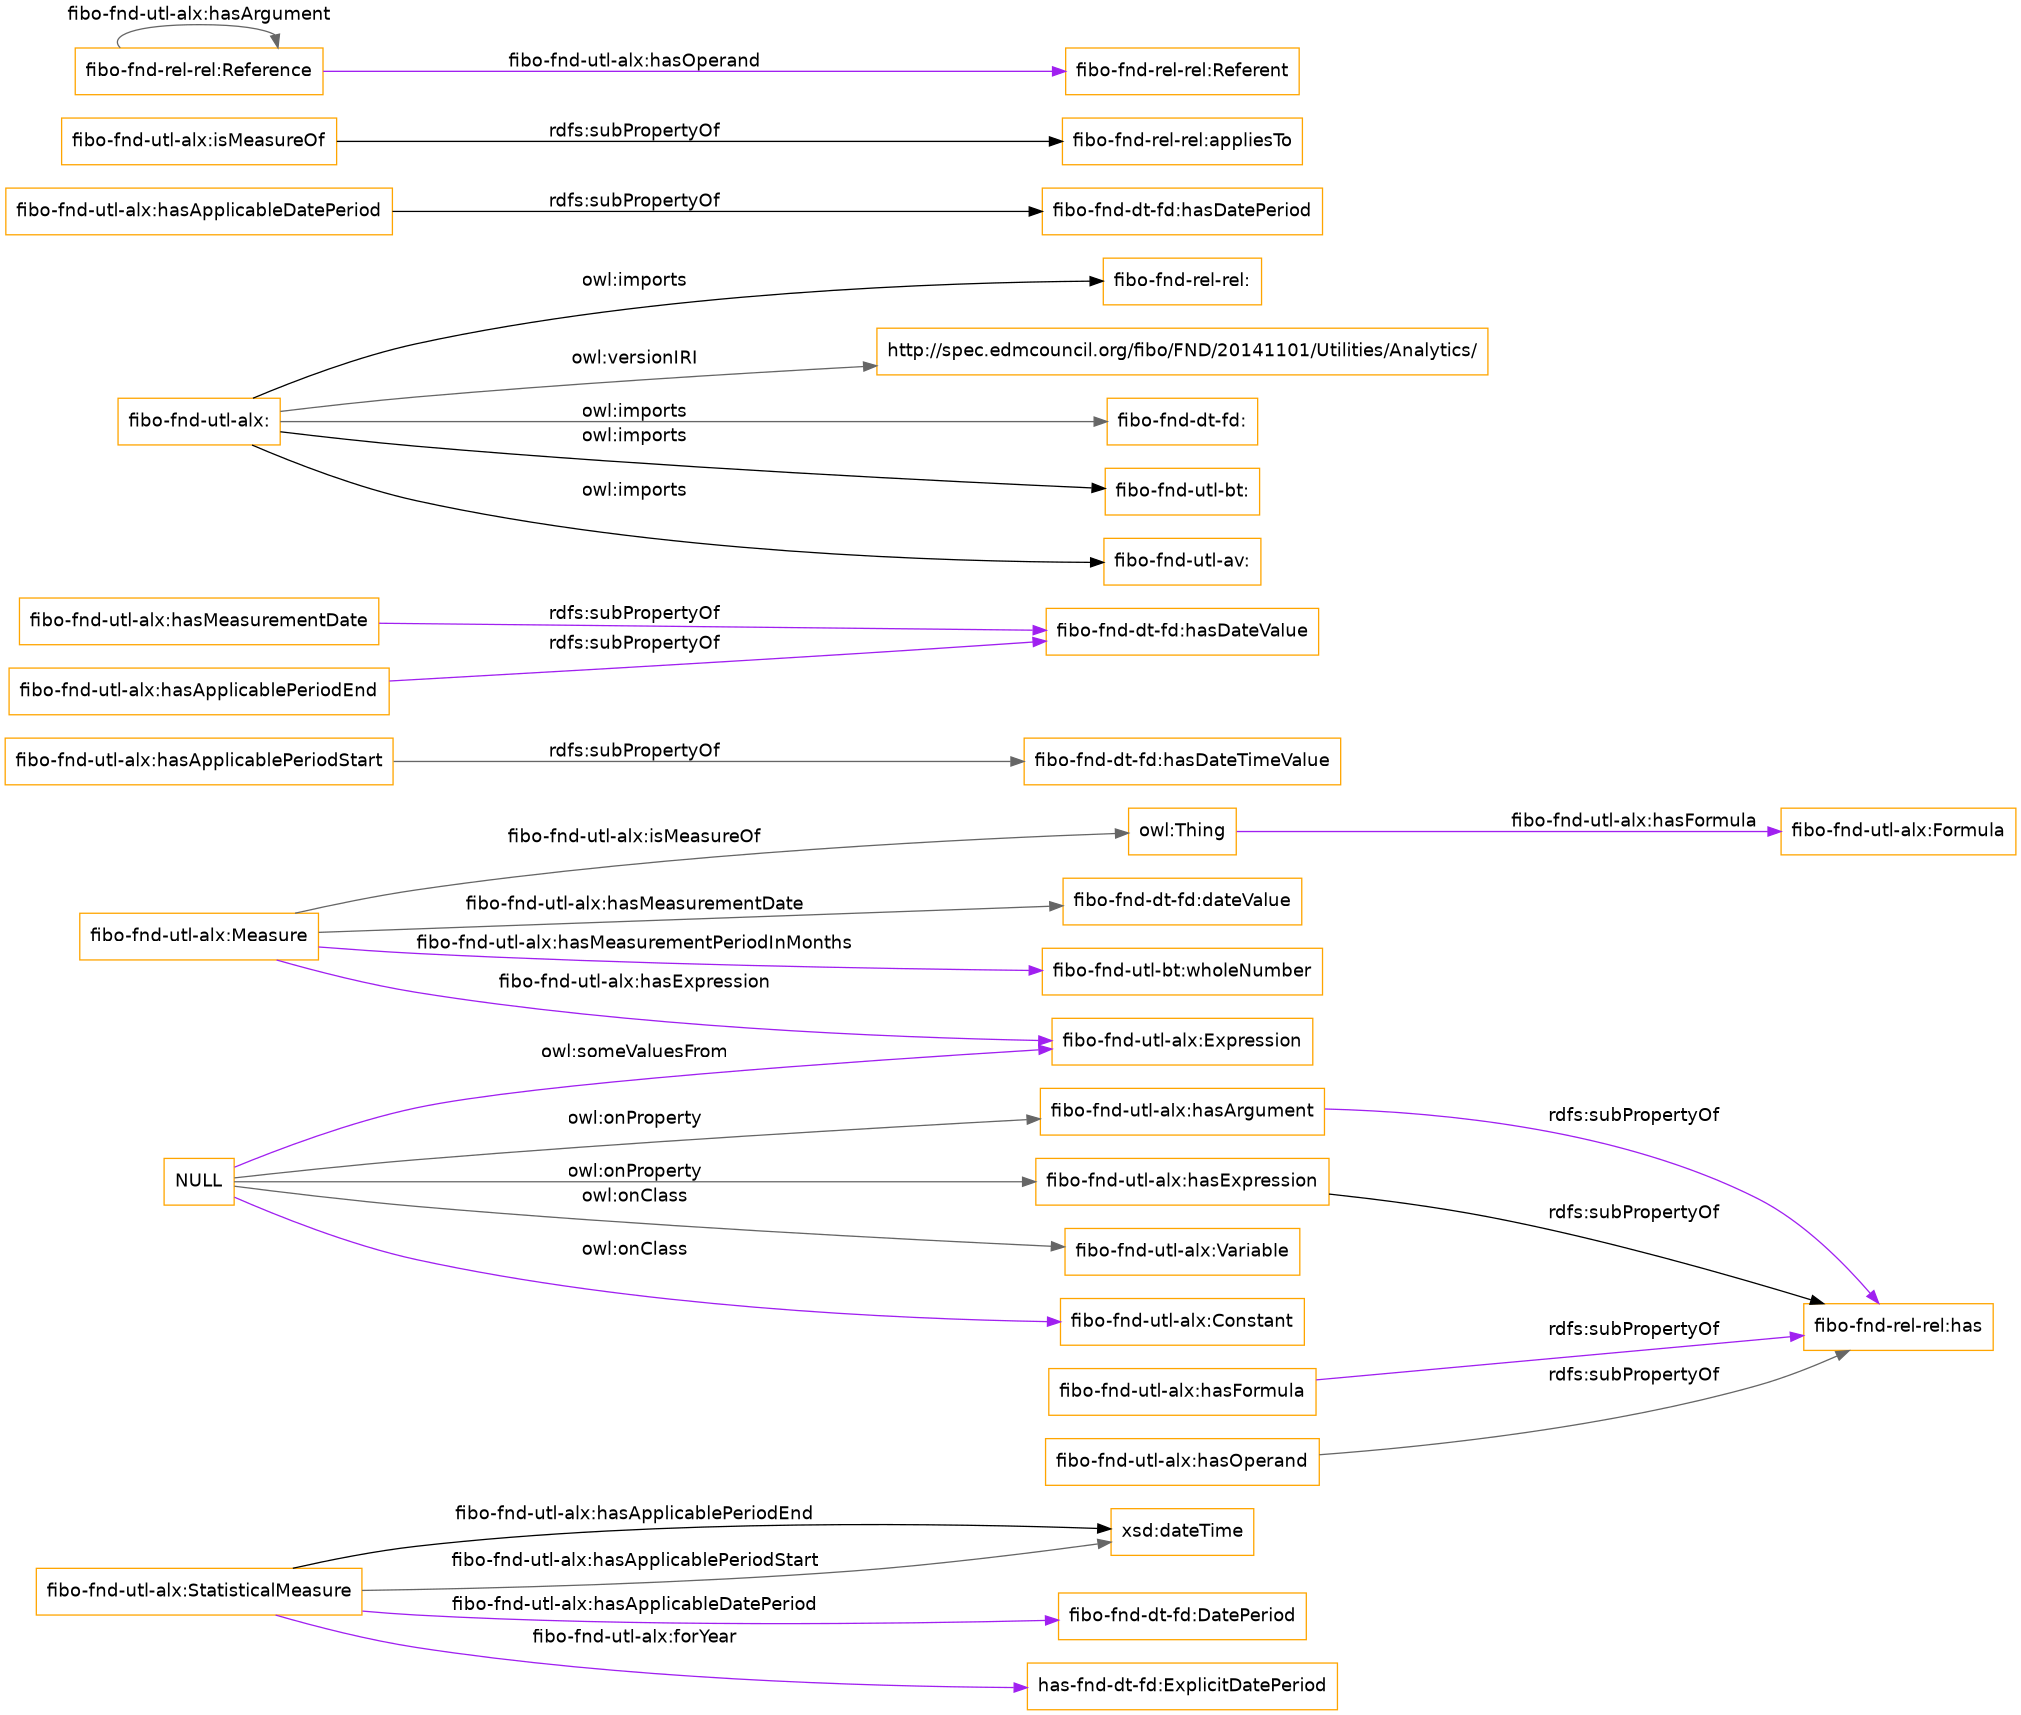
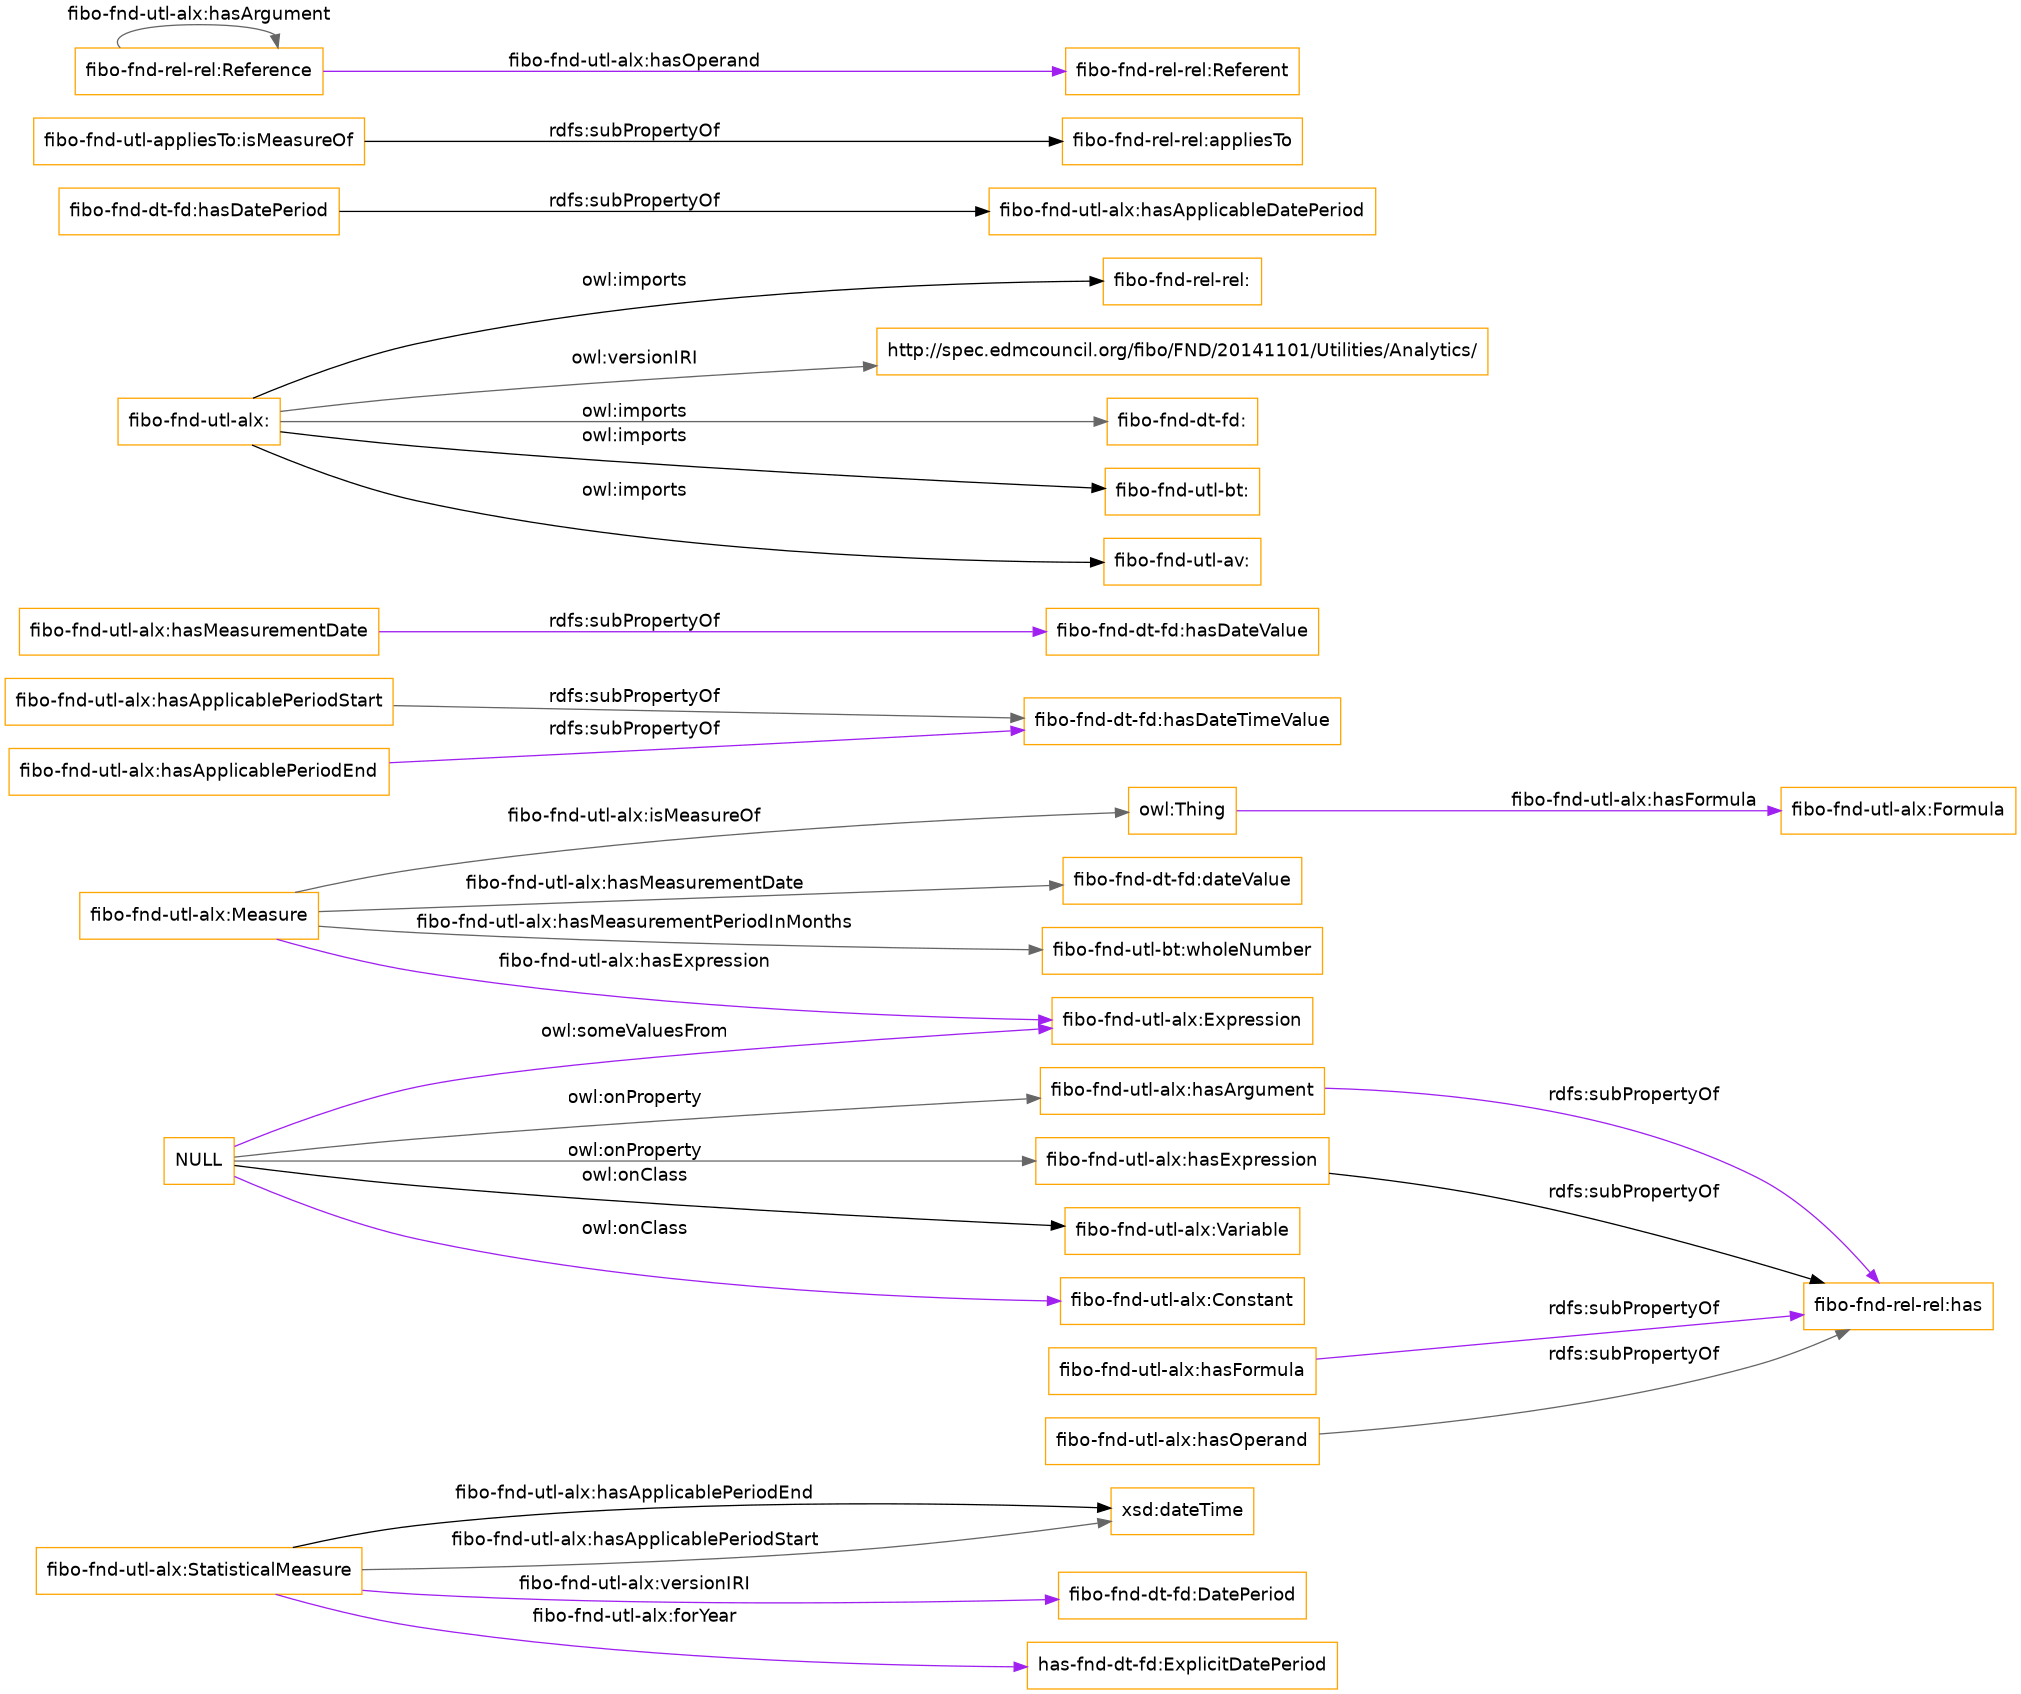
node "fibo-fnd-utl-alx:isMeasureOf": label "fibo-fnd-utl-alx:isMeasureOf" -> "fibo-fnd-utl-appliesTo:isMeasureOf"
edge "fibo-fnd-utl-alx:hasApplicableDatePeriod" -> "fibo-fnd-dt-fd:hasDatePeriod": reversed
edge "fibo-fnd-utl-alx:hasApplicablePeriodEnd" -> "fibo-fnd-dt-fd:hasDateValue": now "fibo-fnd-utl-alx:hasApplicablePeriodEnd" -> "fibo-fnd-dt-fd:hasDateTimeValue"
edge "fibo-fnd-utl-alx:Measure" -> "fibo-fnd-utl-bt:wholeNumber": color purple -> gray40
edge "NULL" -> "fibo-fnd-utl-alx:Variable": color gray40 -> black
edge "fibo-fnd-utl-alx:StatisticalMeasure" -> "fibo-fnd-dt-fd:DatePeriod": label "fibo-fnd-utl-alx:hasApplicableDatePeriod" -> "fibo-fnd-utl-alx:versionIRI"
